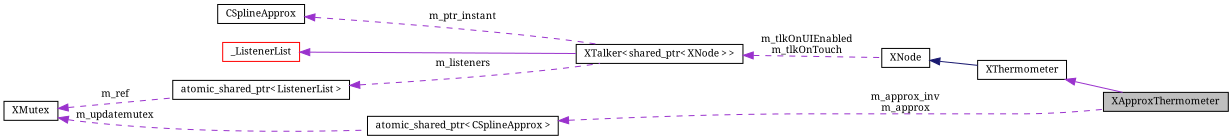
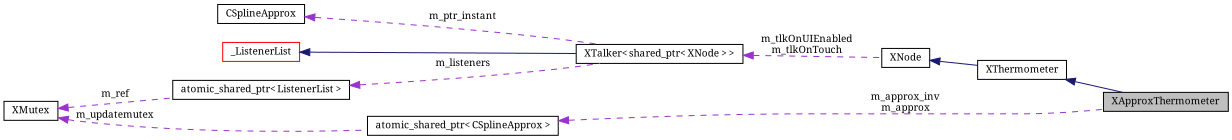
edge "XTalker< shared_ptr< XNode > >" -> "_ListenerList": color darkorchid3 -> midnightblue
edge "XApproxThermometer" -> "XThermometer": color darkorchid3 -> midnightblue
